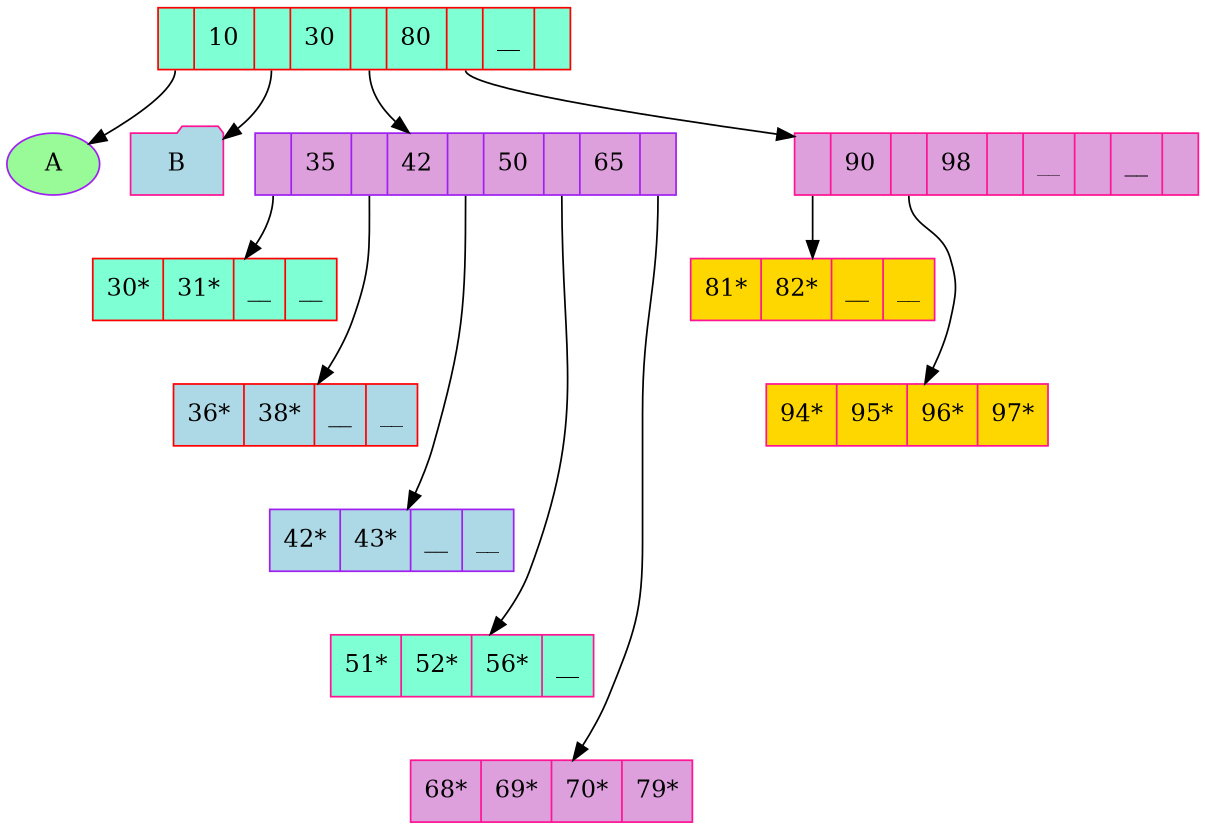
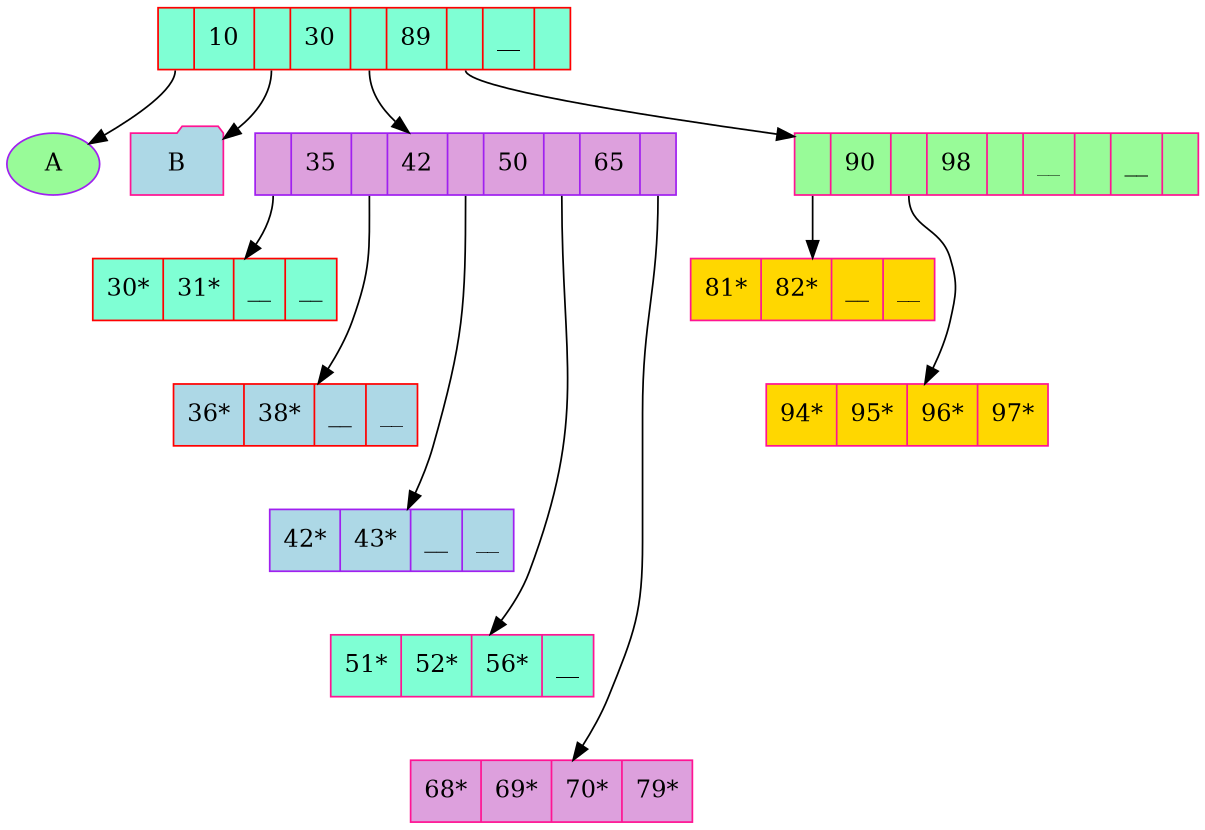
node "10": text "80" -> "89"
node "90": fillcolor plum -> palegreen
